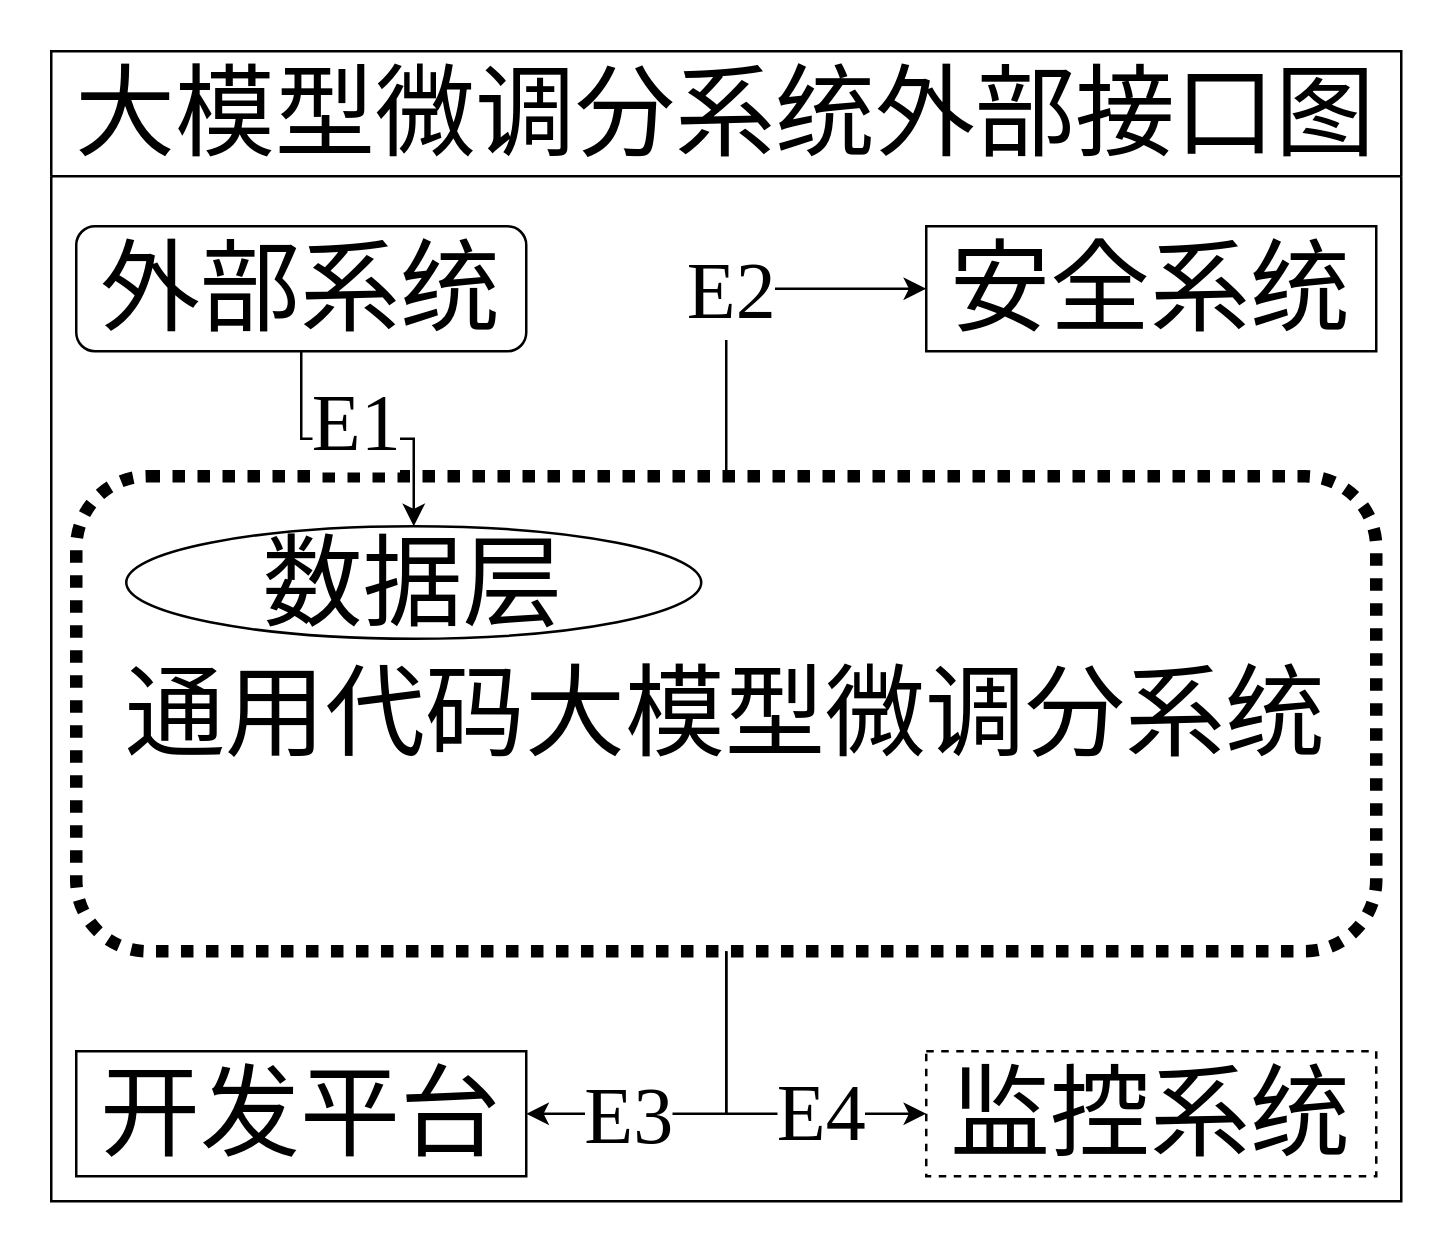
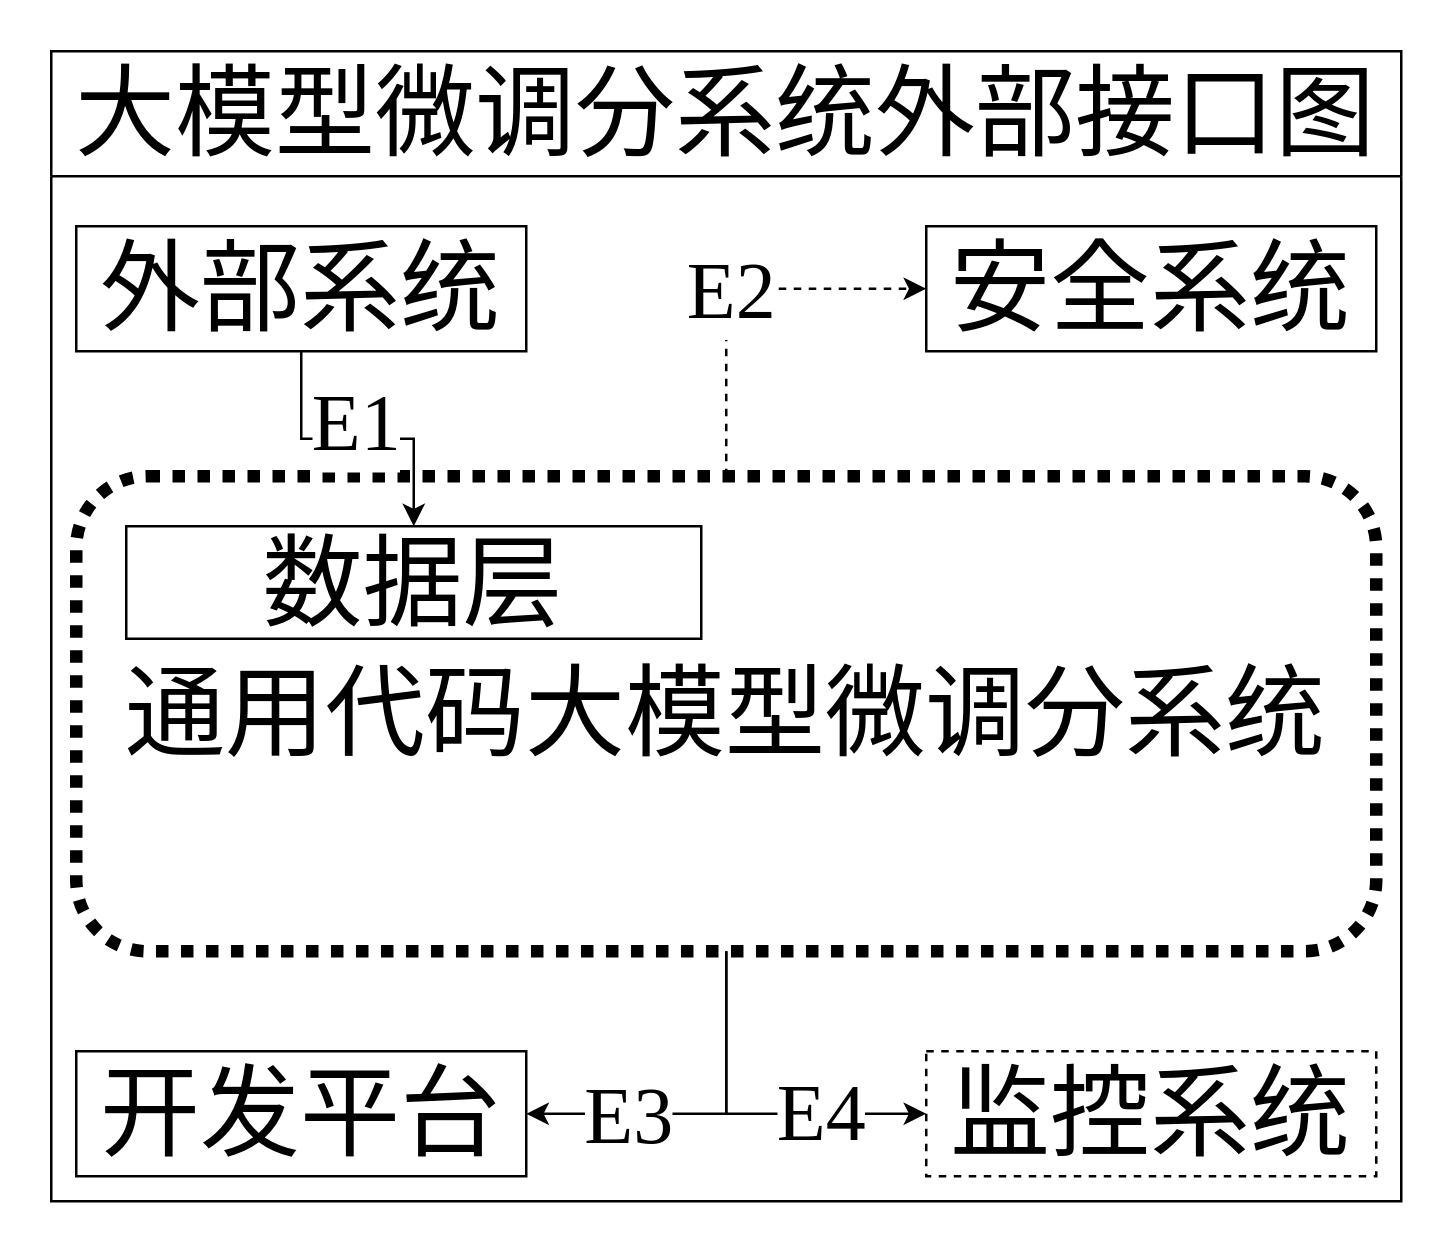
node "外部系统": shape rounded rectangle -> rectangle
edge "通用代码大模型微调分系统" -> "安全系统": style solid -> dashed
node "数据层": shape ellipse -> rectangle
